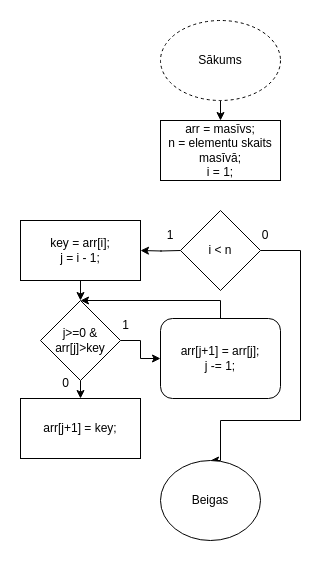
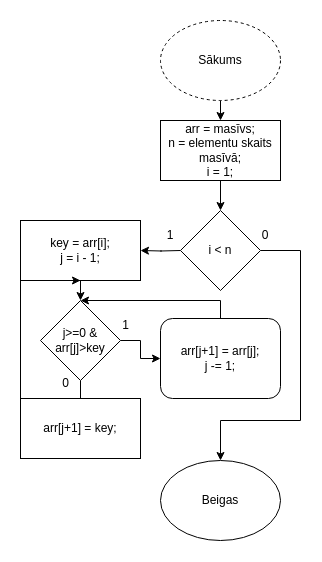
edge "arr = masīvs; n = elementu skaits masīvā; i = 1;" -> "i < n": added
edge "j>=0 & arr[j]>key" -> "arr[j+1] = key;": now "j>=0 & arr[j]>key" -> "key = arr[i]; j = i - 1;"
node "Beigas": size 100x80 -> 120x80
